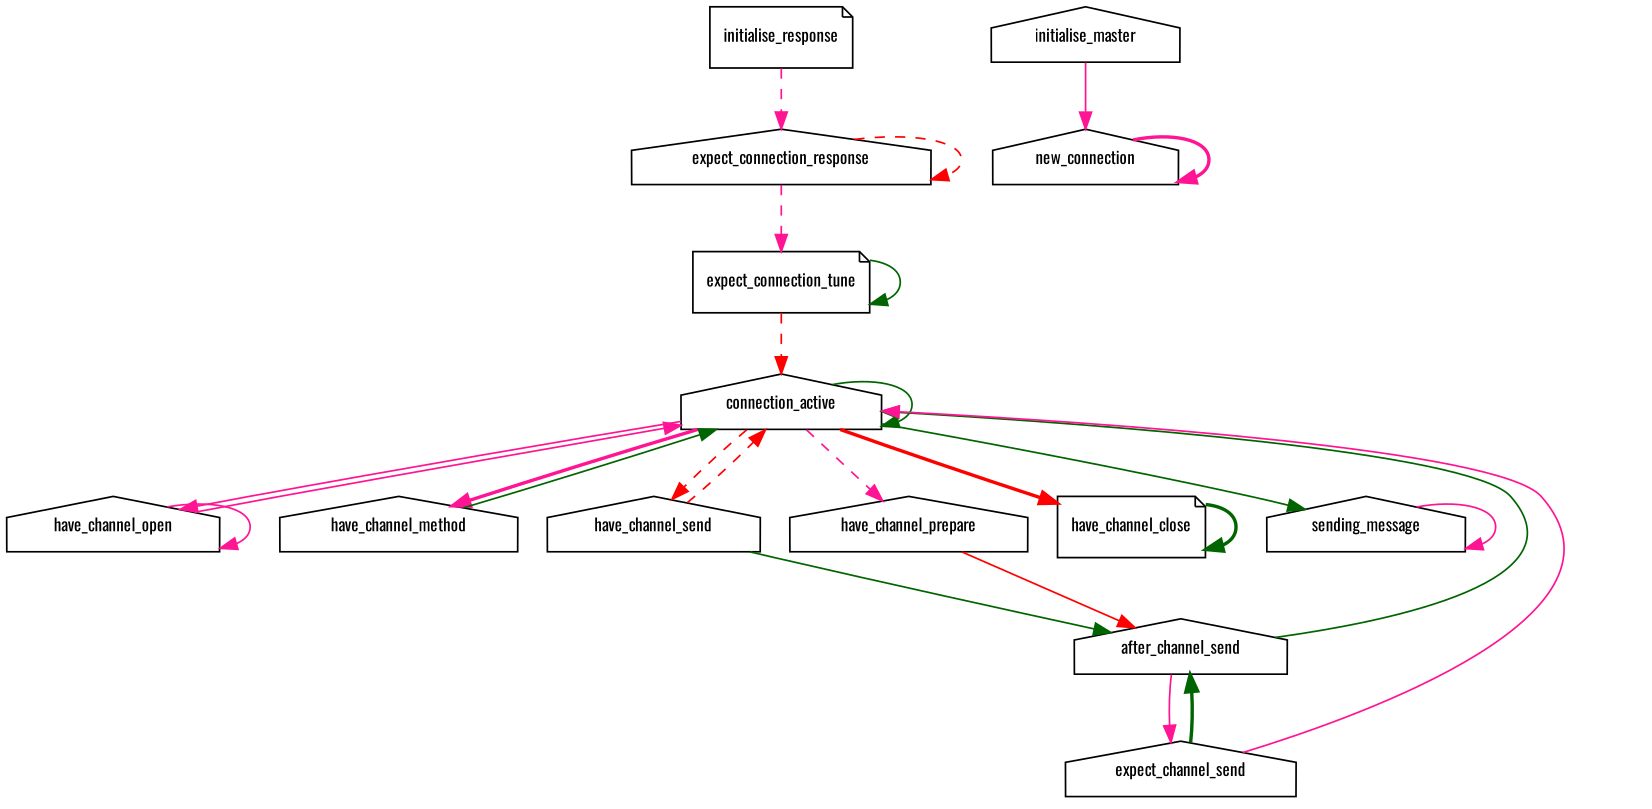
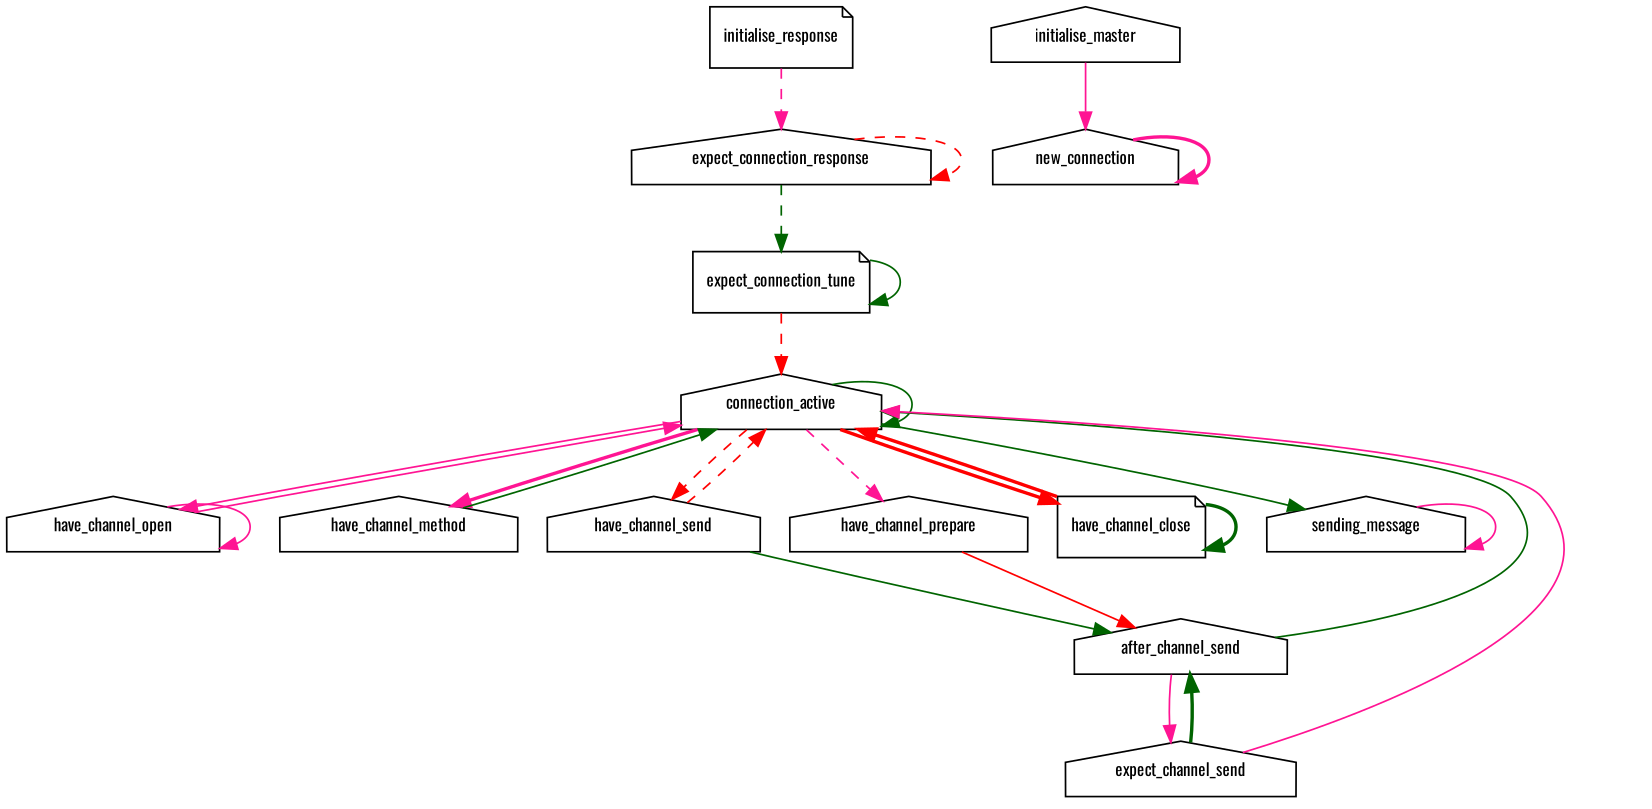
edge "expect_connection_response" -> "expect_connection_tune": color deeppink -> darkgreen
edge "have_channel_close" -> "connection_active": added
